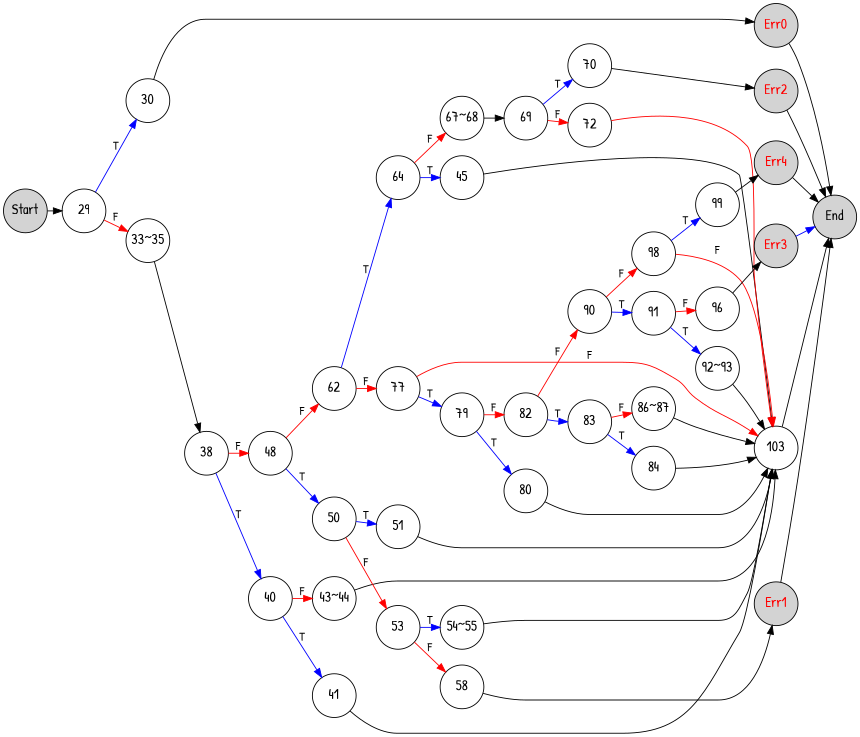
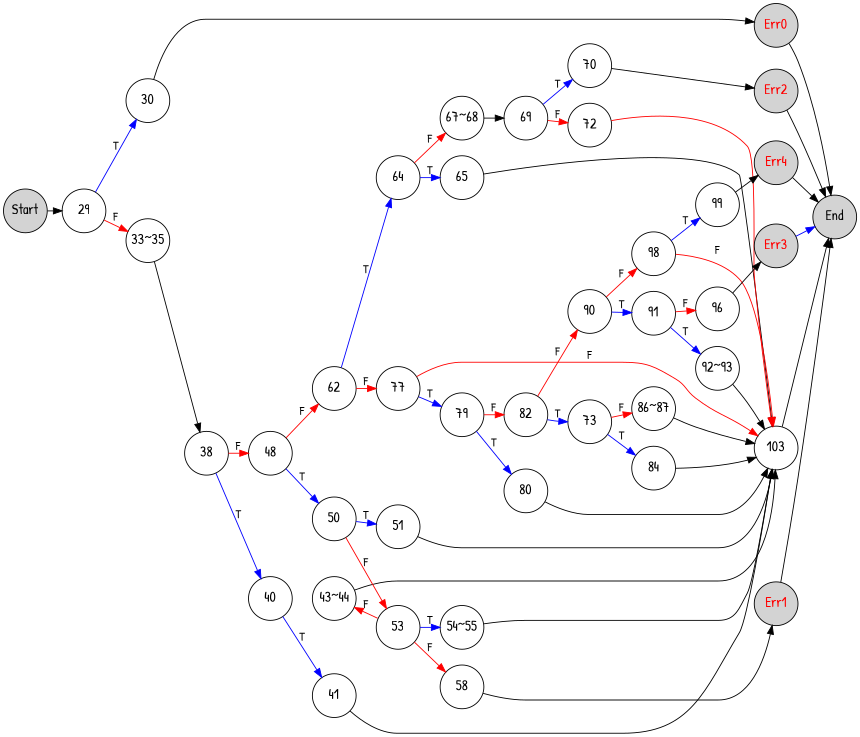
node "45": label "45" -> "65"
node "83": label "83" -> "73"
edge "40" -> "43~44": now "53" -> "43~44"
